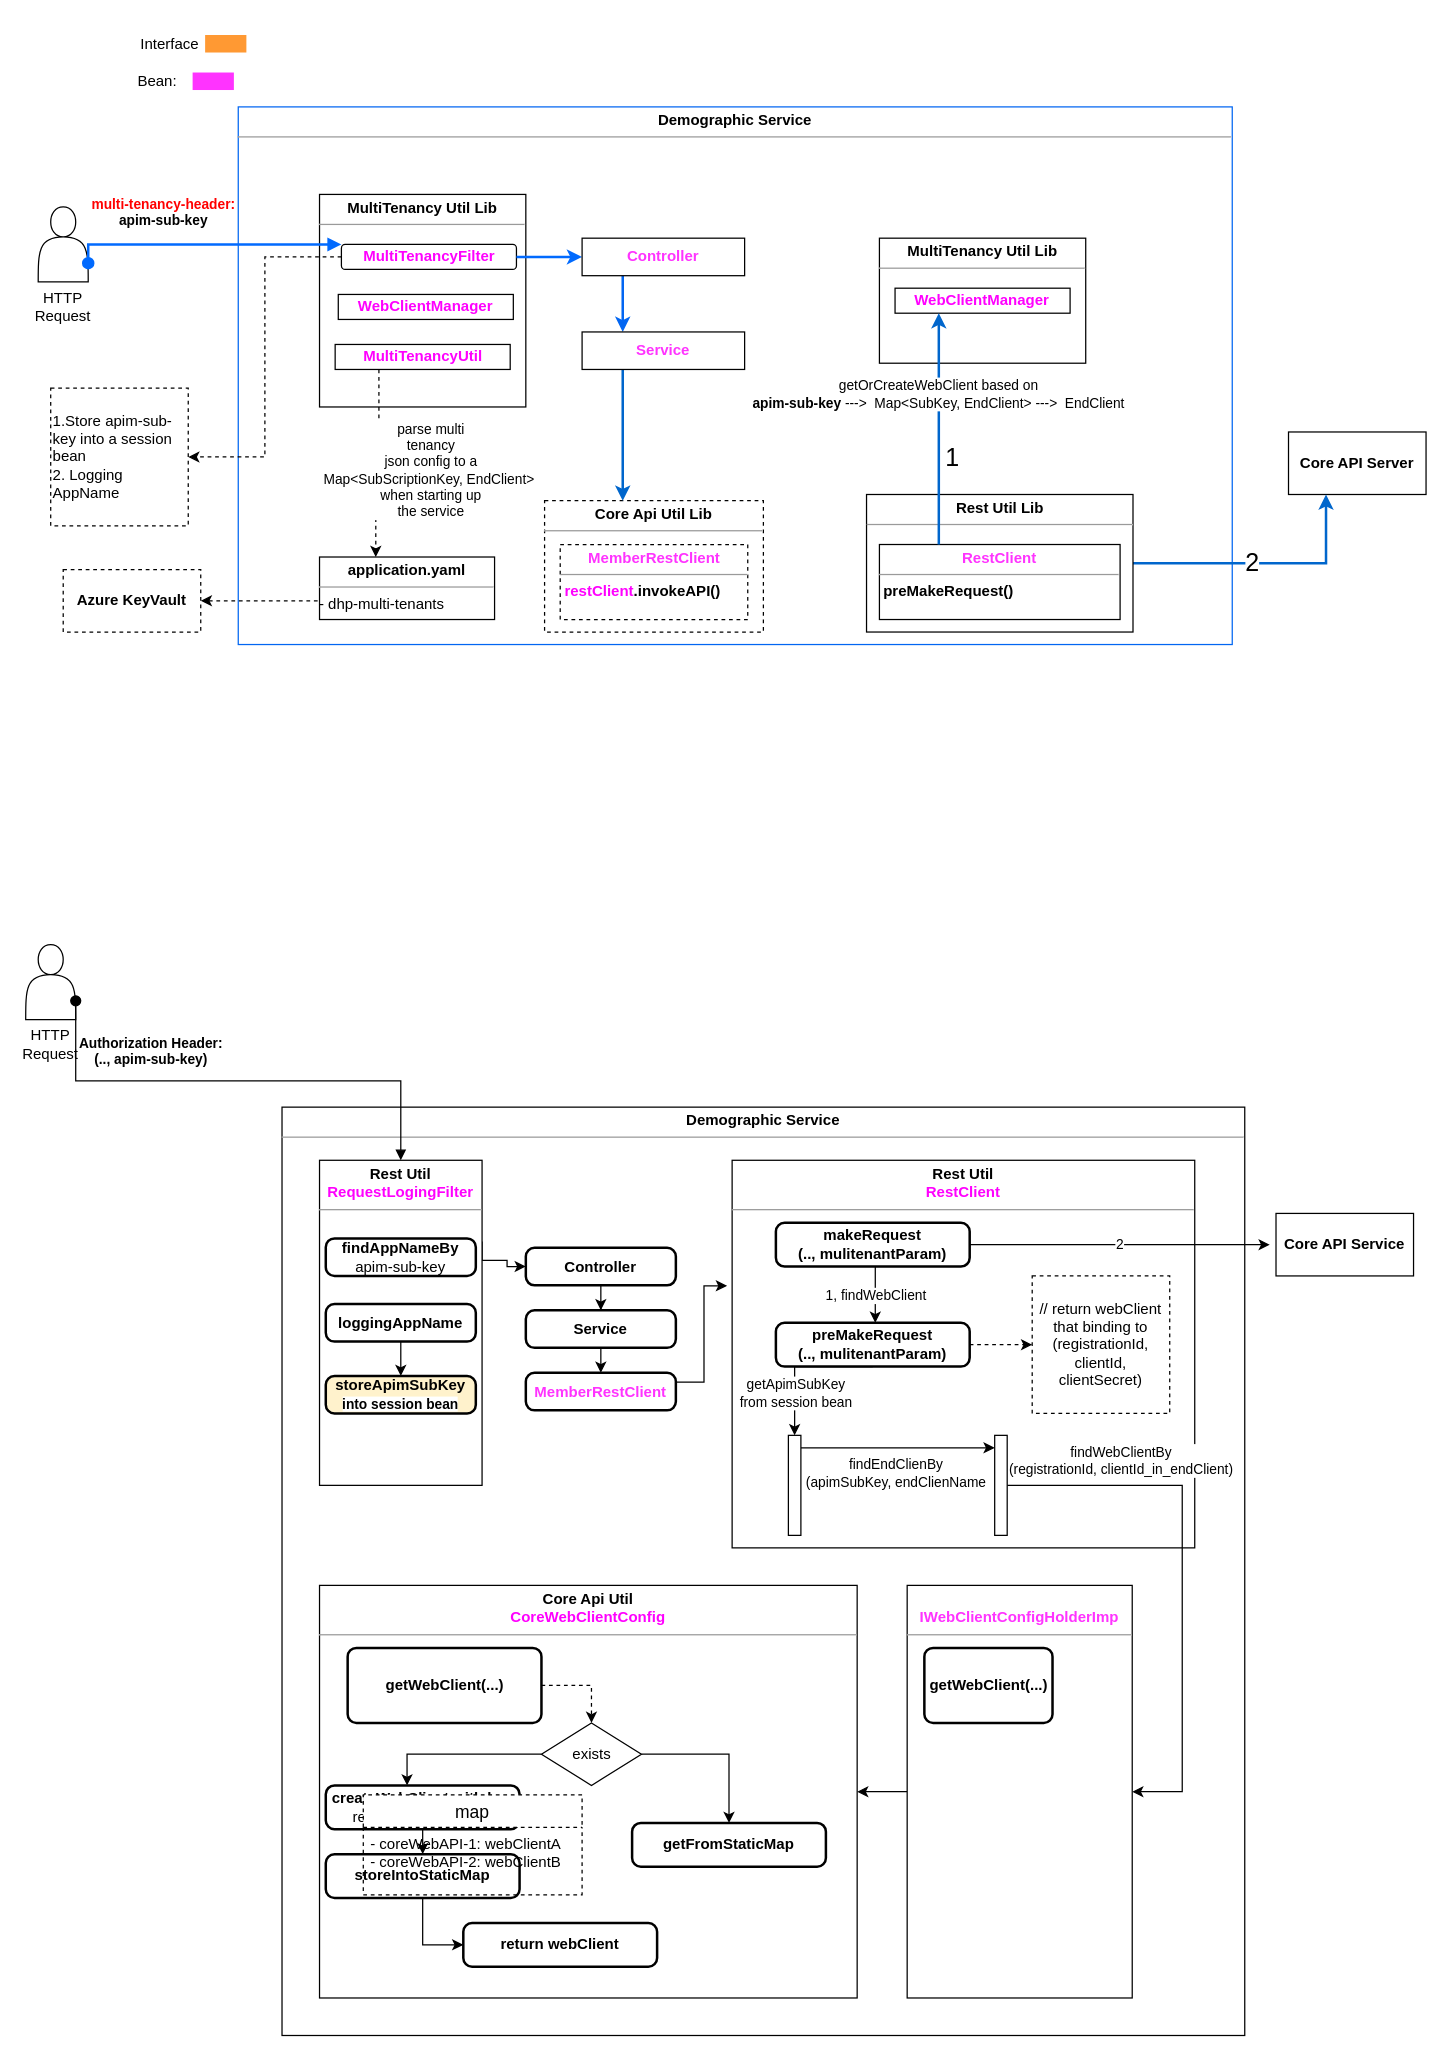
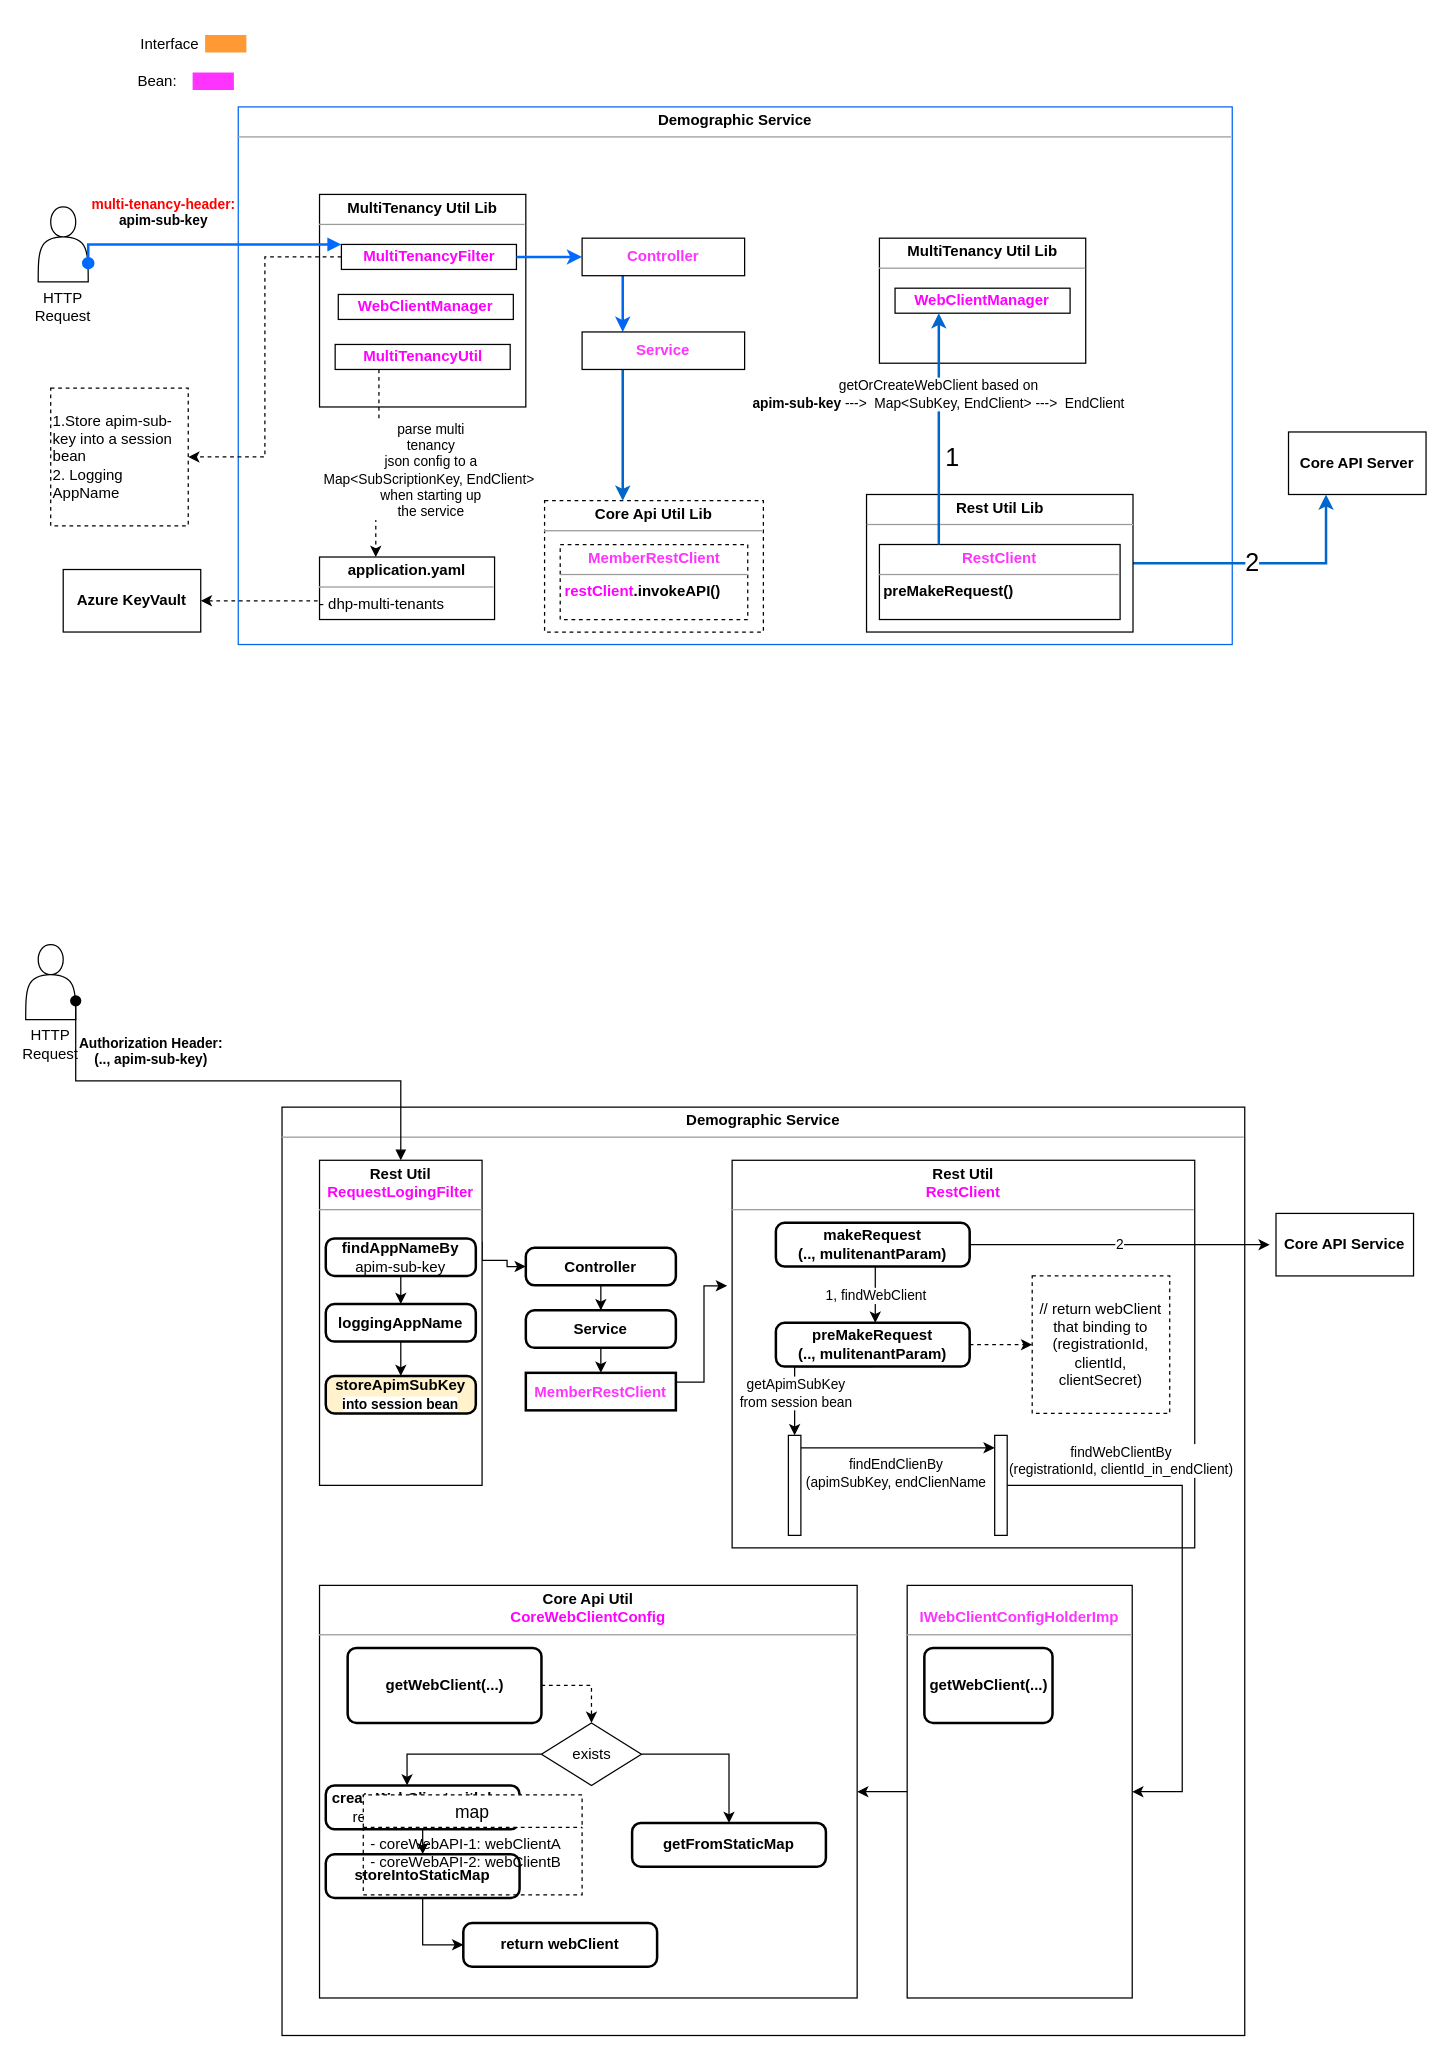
node "MultiTenancyFilter": shape rounded rectangle -> rectangle
node "Azure KeyVault": style dashed -> solid
edge "findAppNameBy apim-sub-key" -> "loggingAppName": added
node "MemberRestClient": shape rounded rectangle -> rectangle
